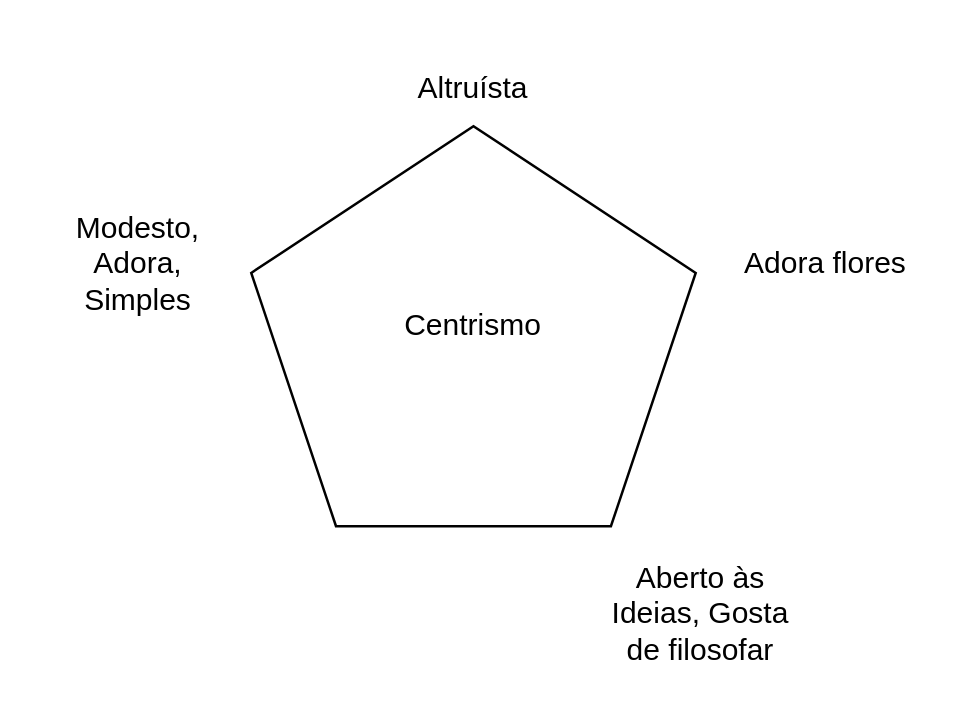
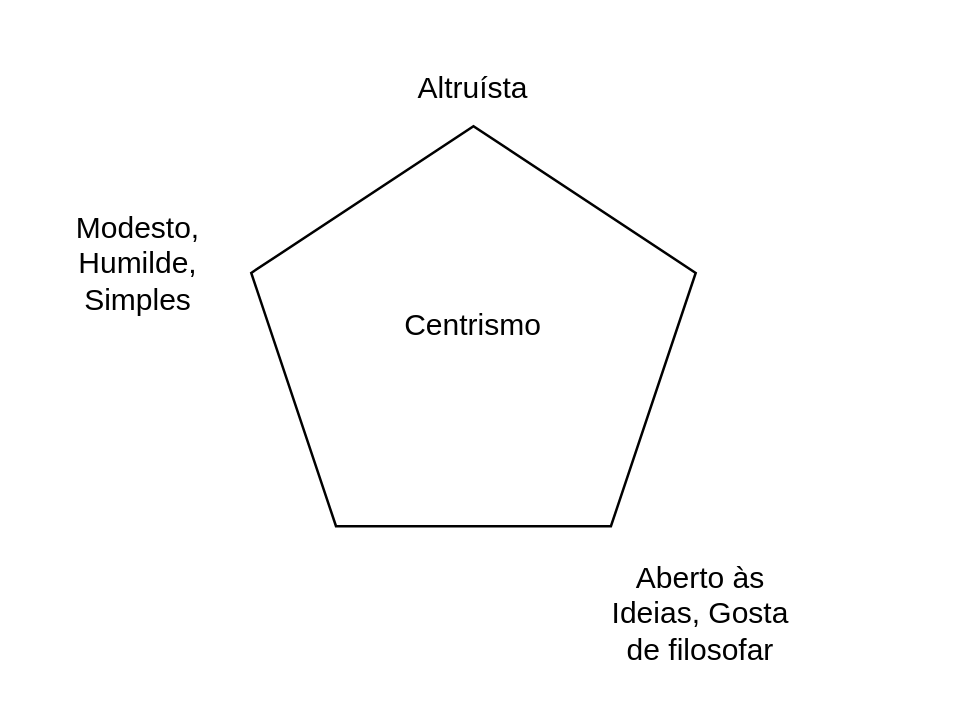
node "Modesto, Adora, Simples": label "Modesto, Adora, Simples" -> "Modesto, Humilde, Simples"
node "Adora flores": removed
